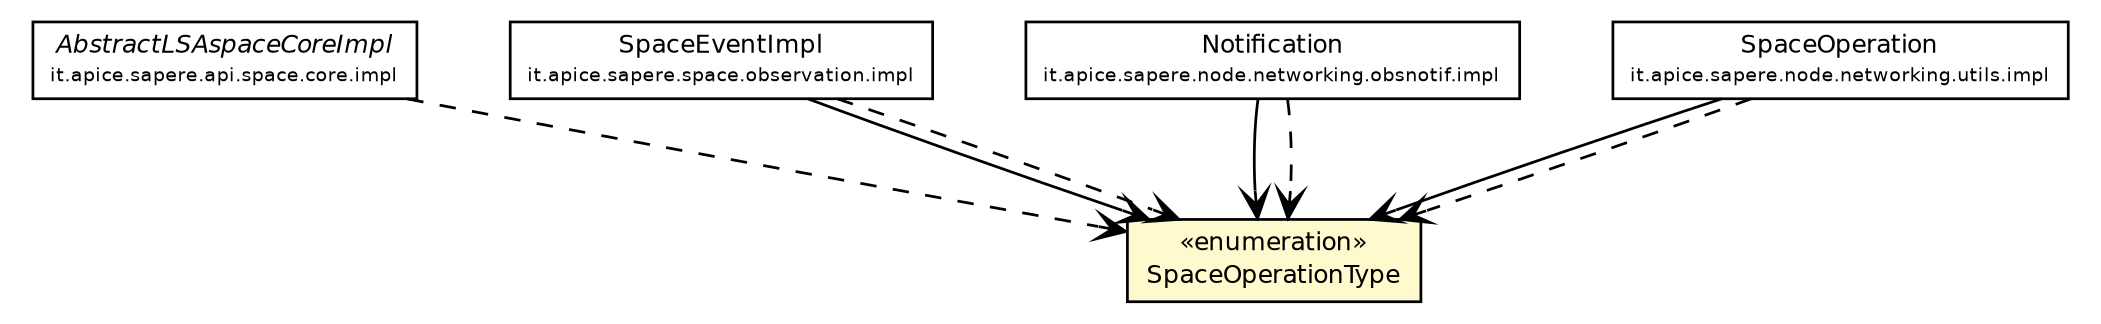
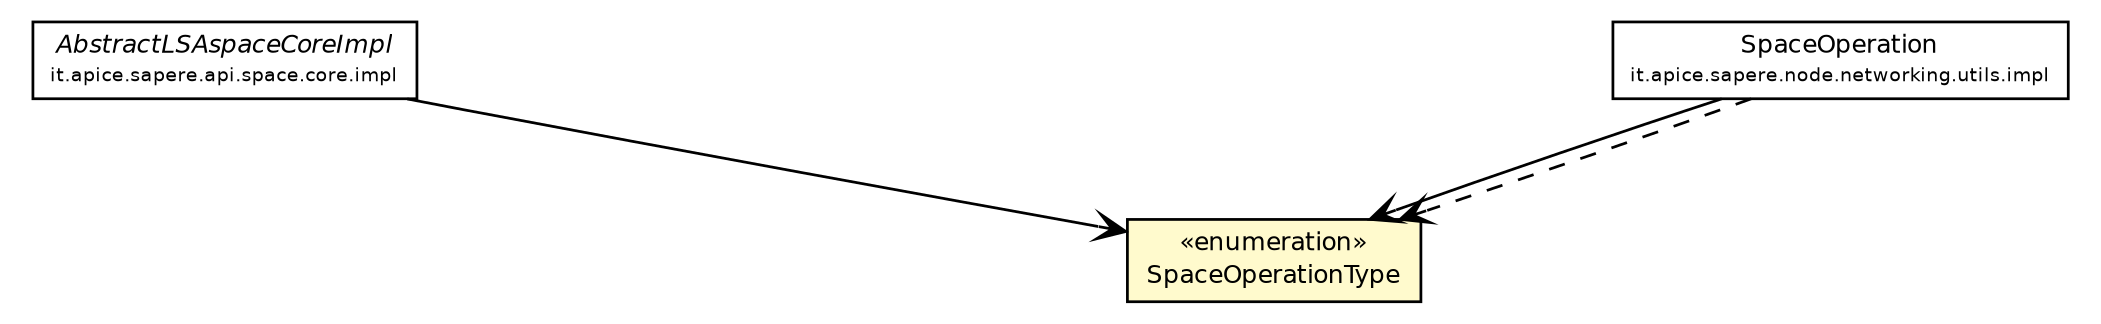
node "SpaceEventImpl": removed
node "Notification": removed
edge "AbstractLSAspaceCoreImpl" -> "SpaceOperationType": style dashed -> solid
